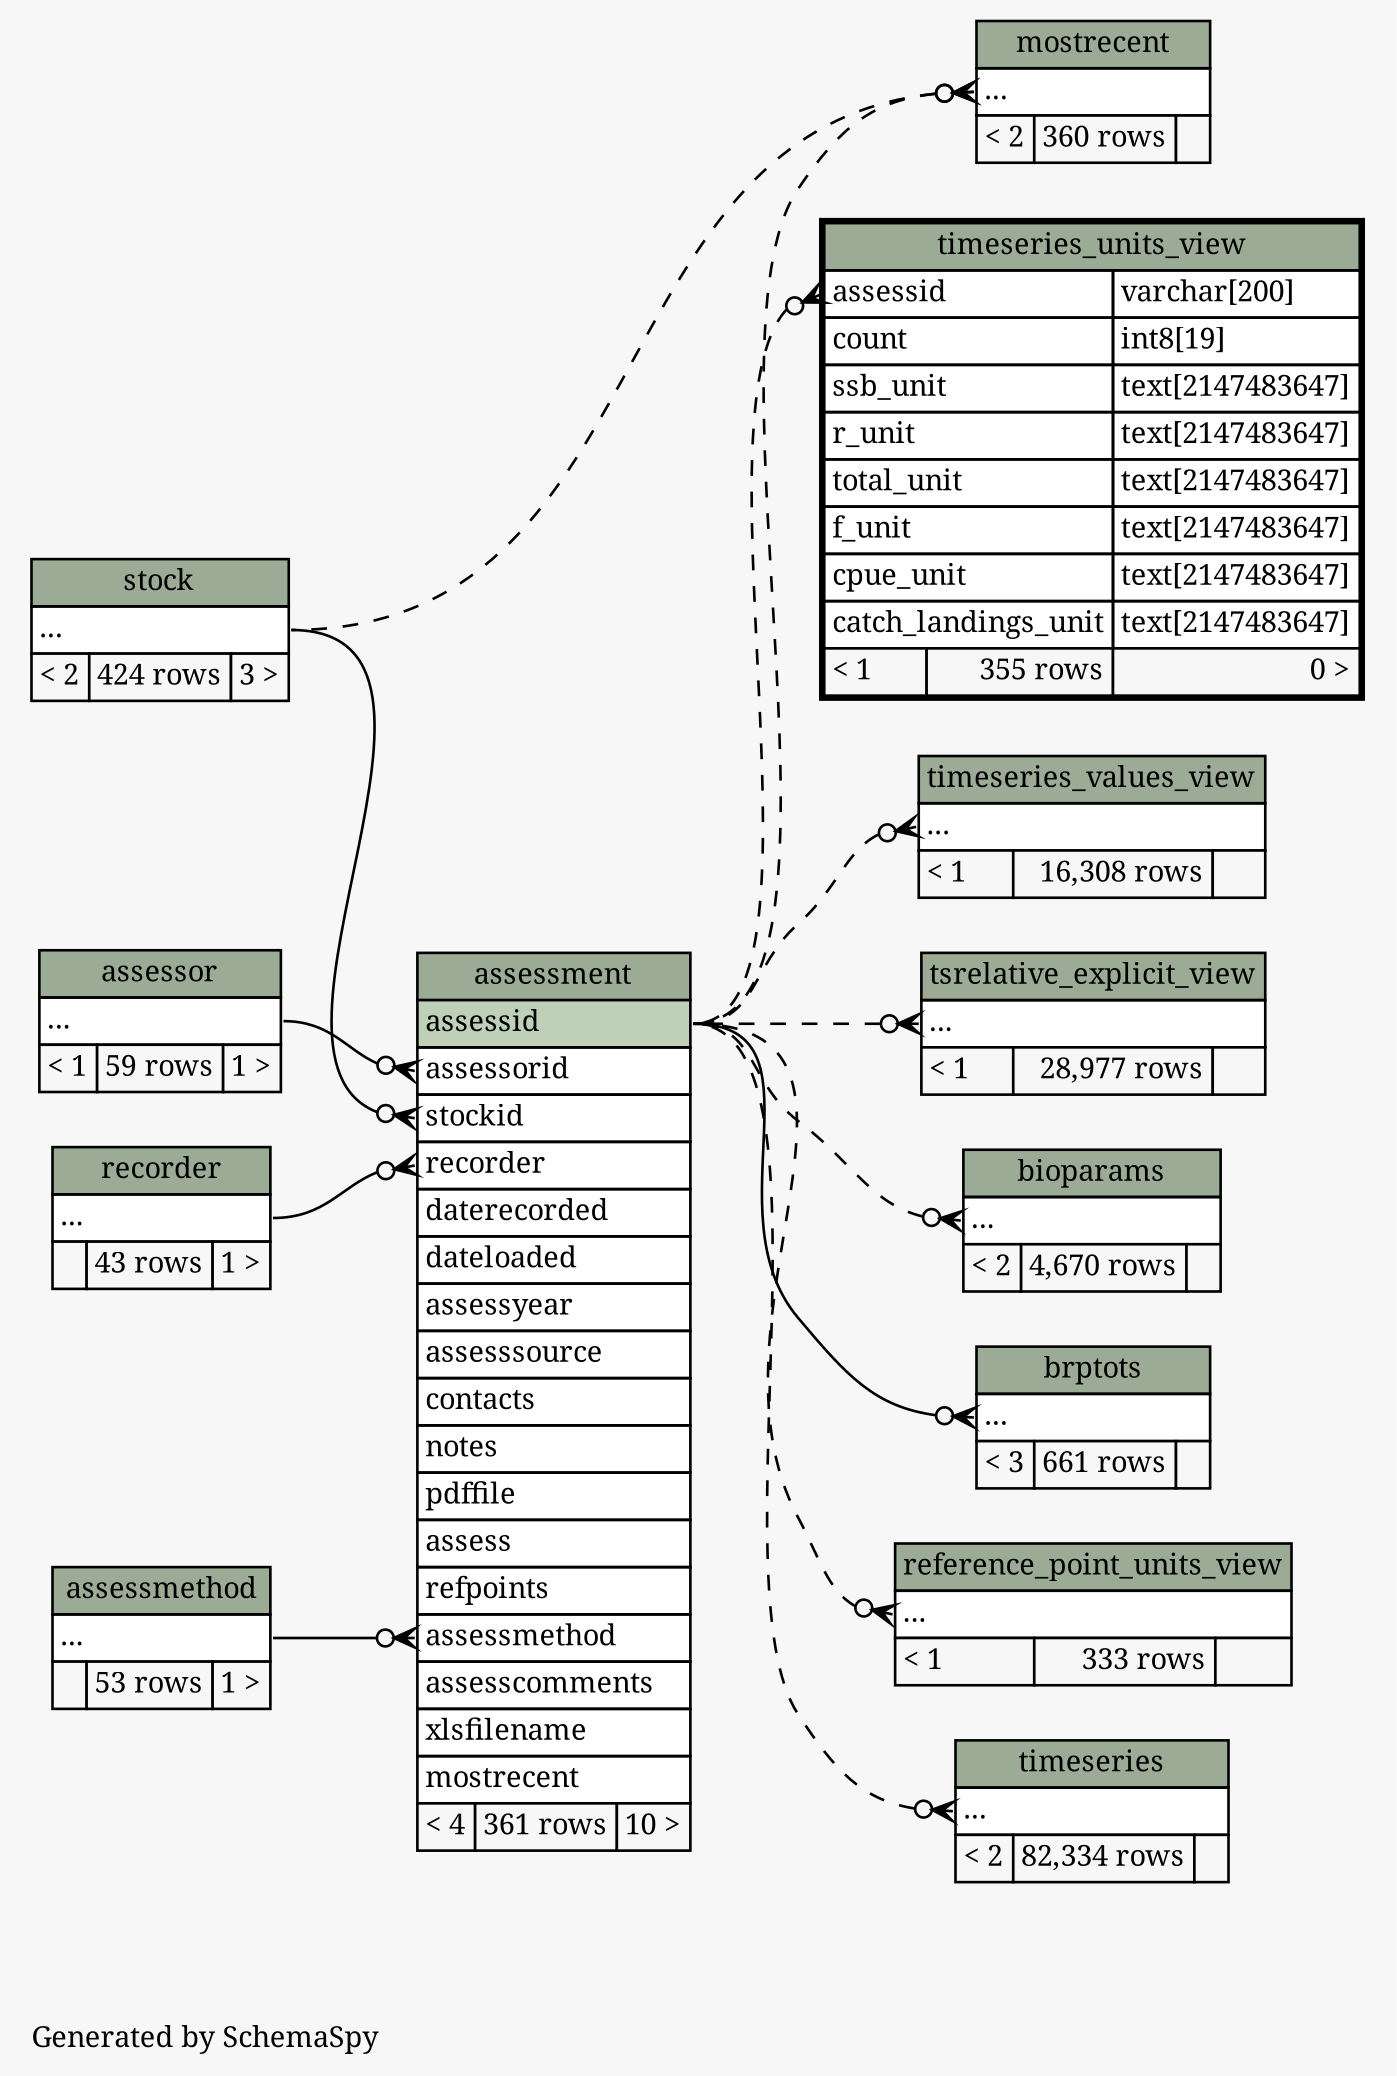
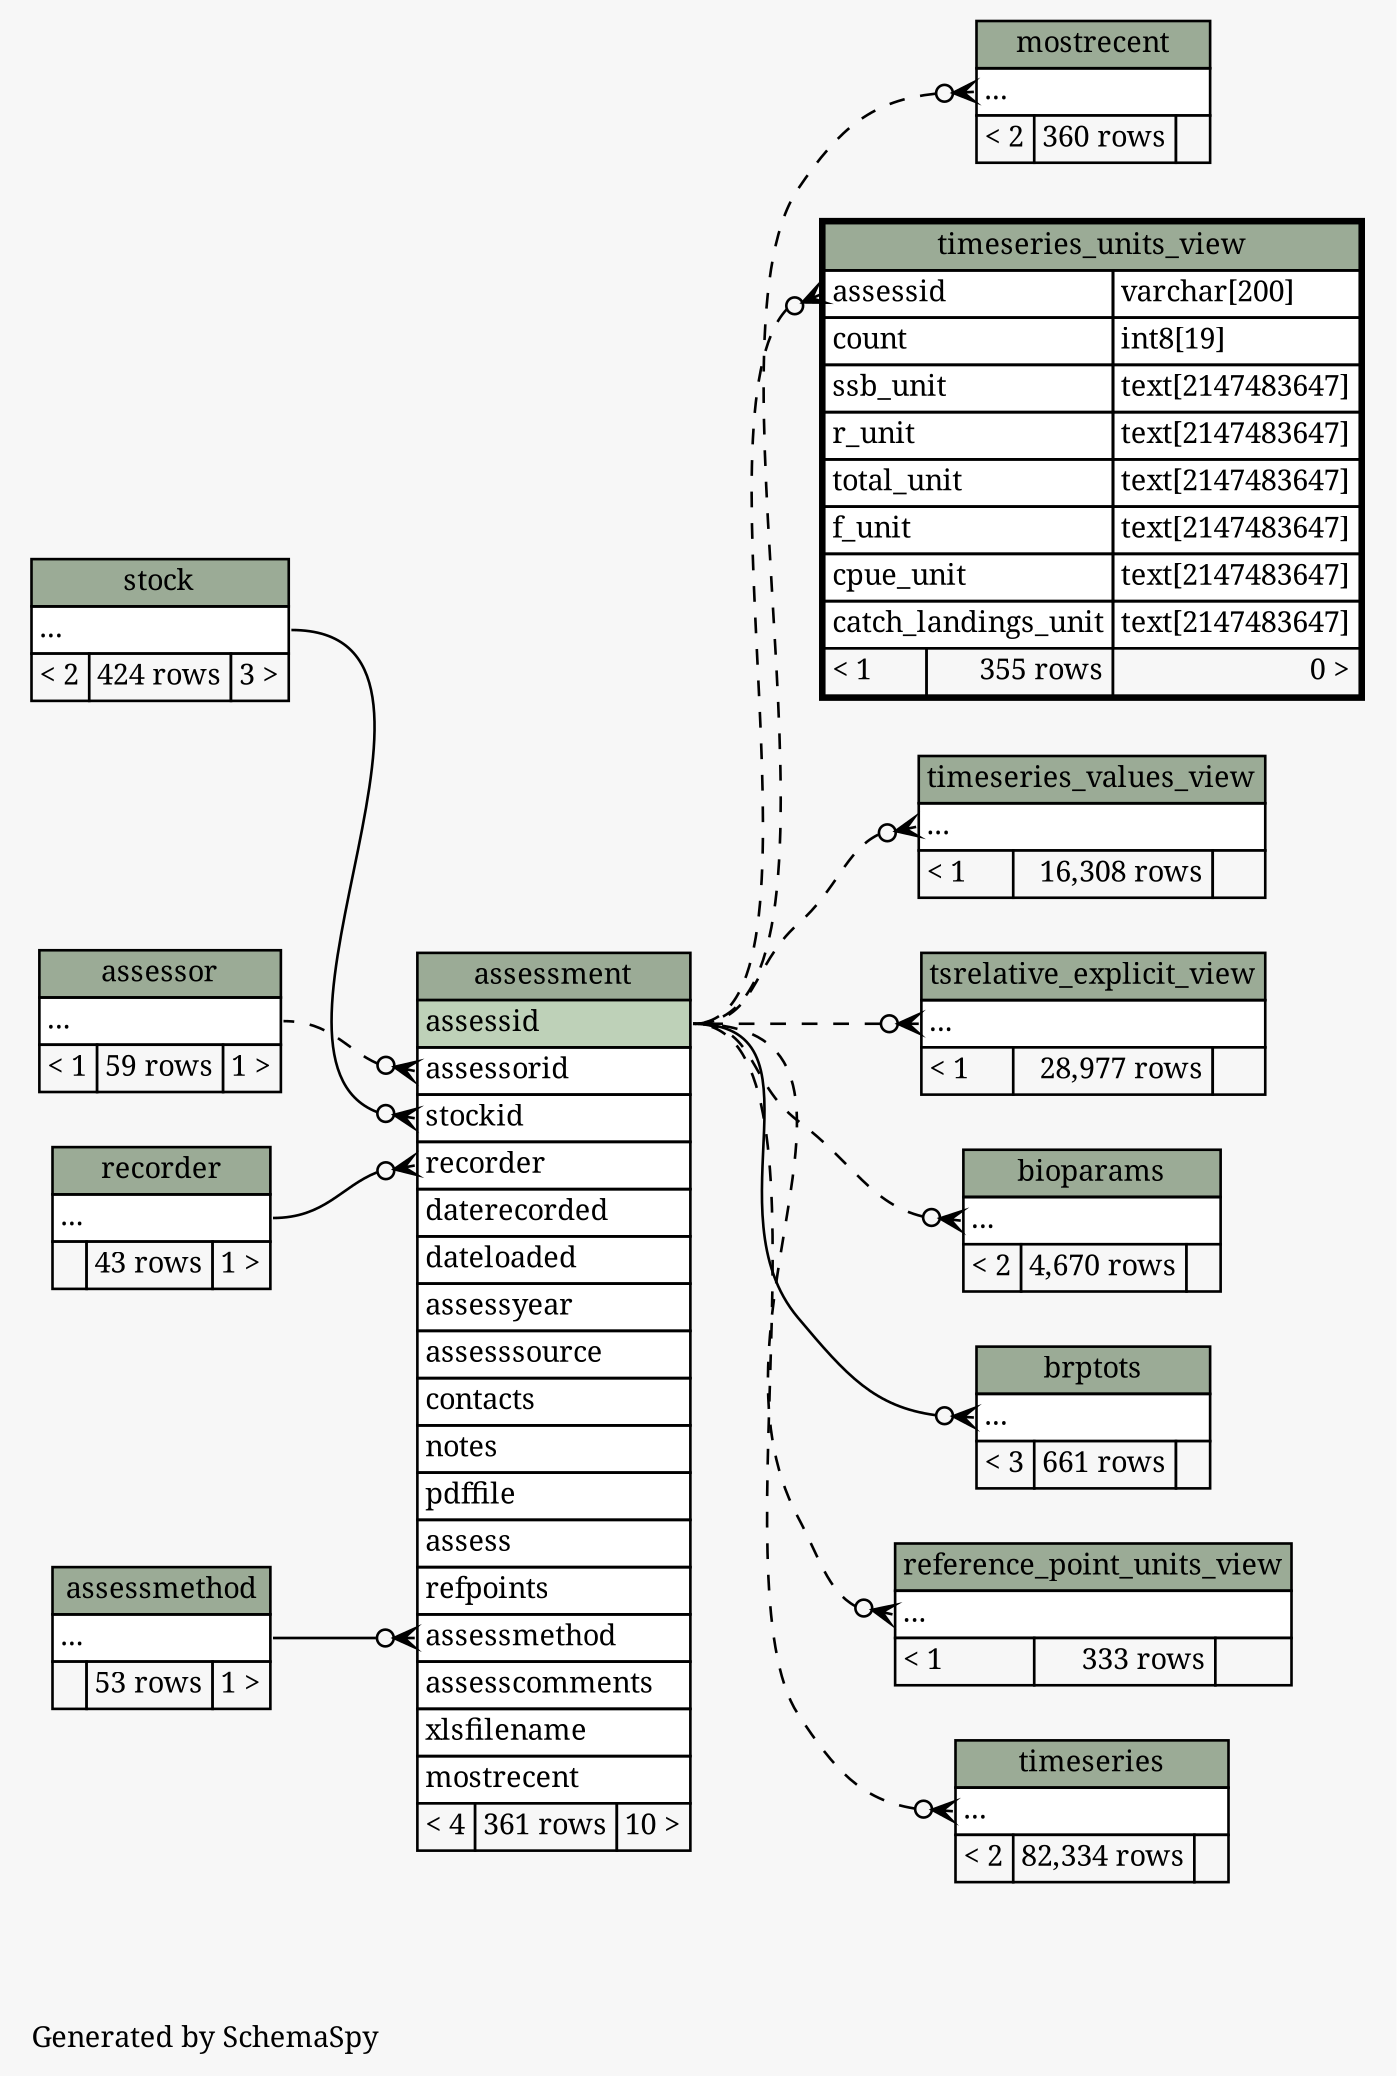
edge "stock" -> "mostrecent": removed
edge "assessor" -> "assessment": style solid -> dashed
